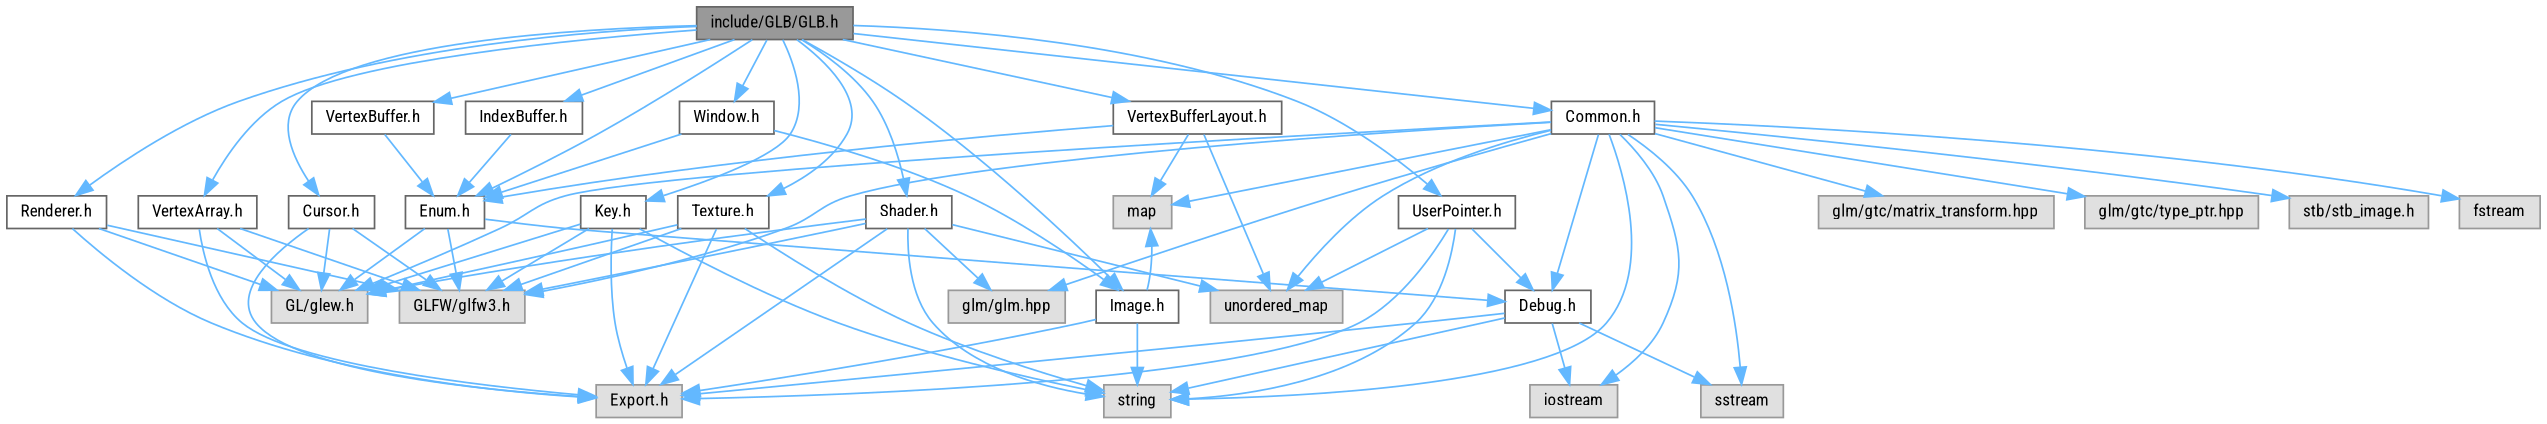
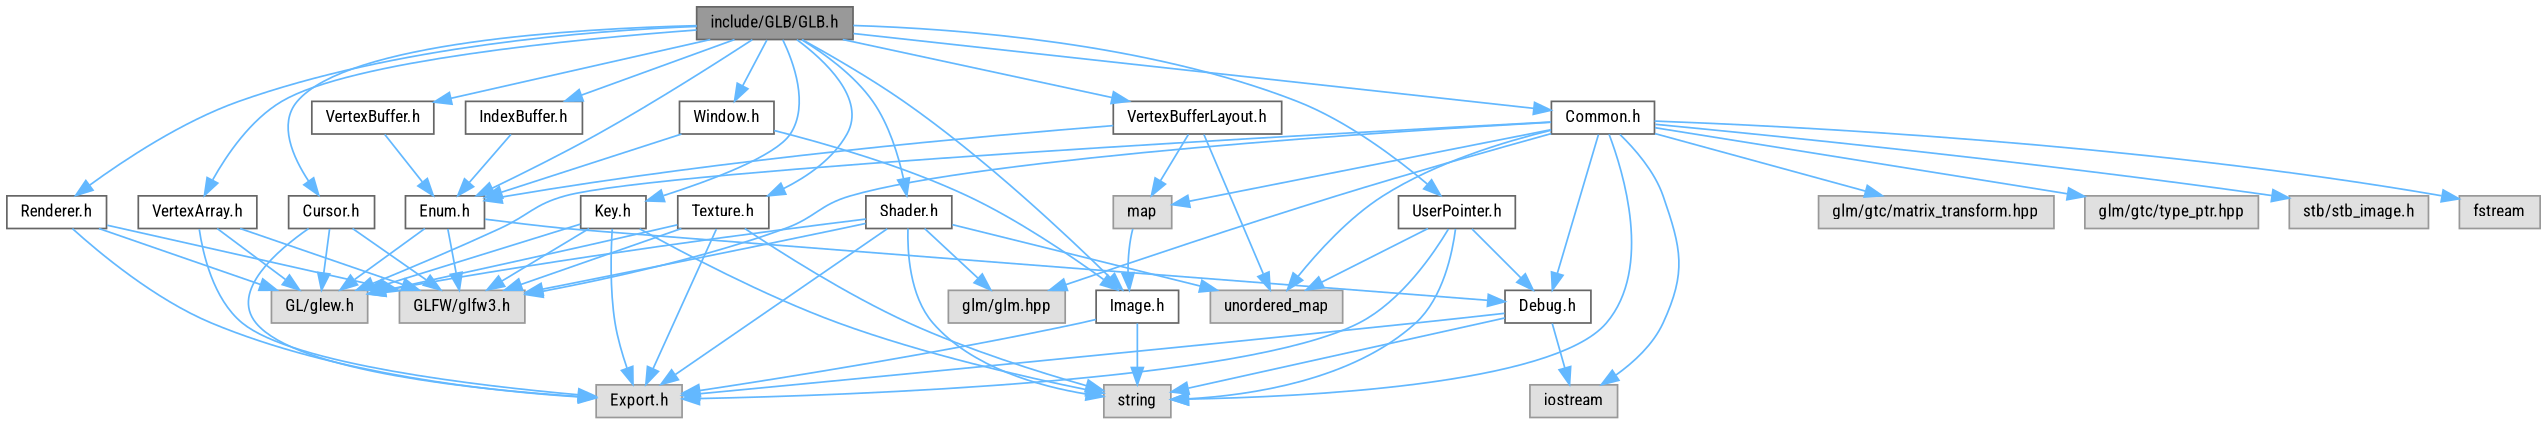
edge "Image.h" -> "map": reversed
node "sstream": removed
